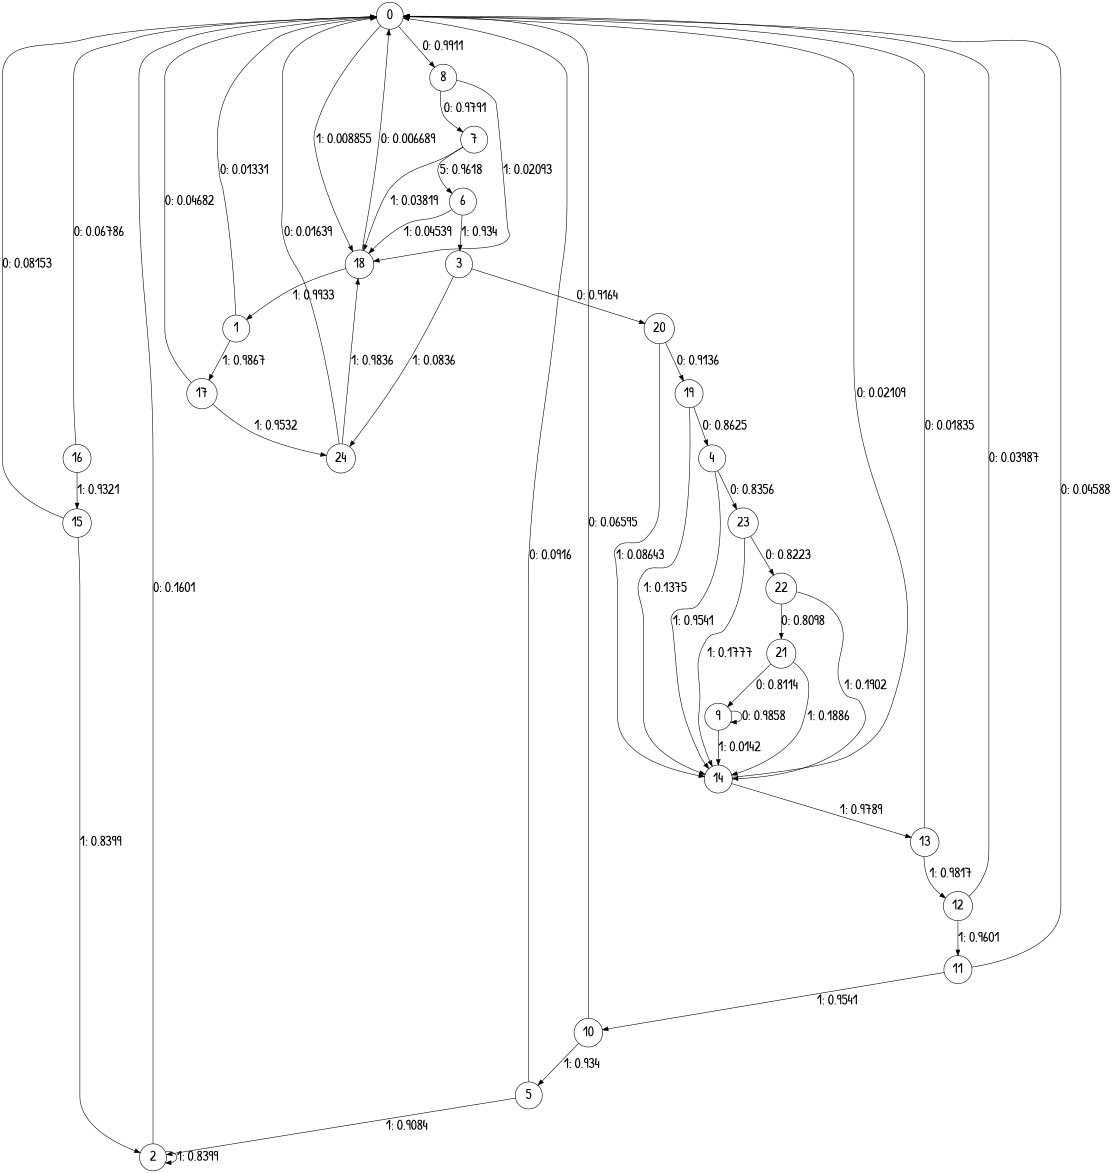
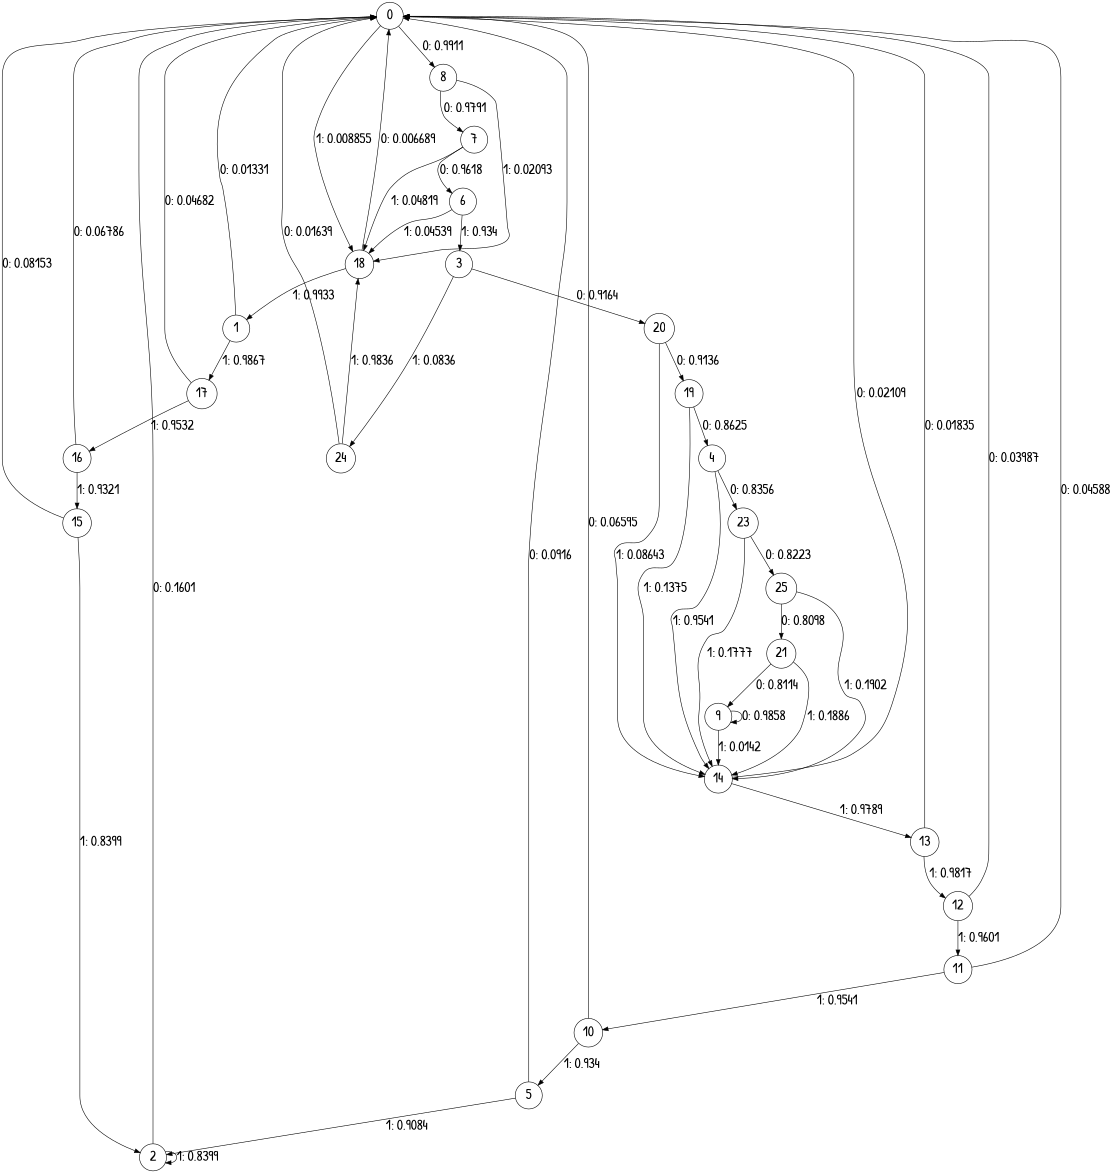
edge "7" -> "6": label "5: 0.9618   " -> "0: 0.9618   "
edge "7" -> "18": label "1: 0.03819  " -> "1: 0.04819  "
edge "17" -> "24": now "17" -> "16"
node "22": label "22" -> "25"
